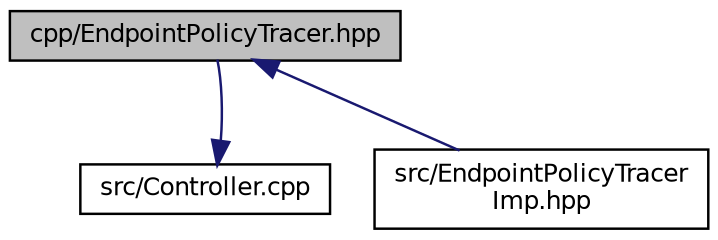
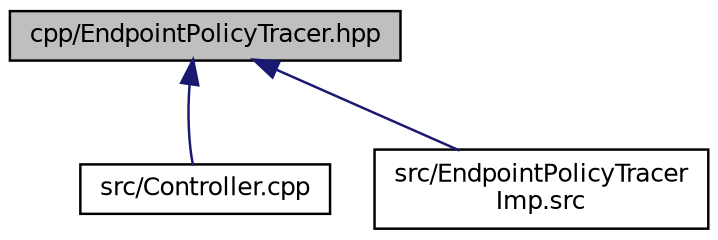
edge "cpp/EndpointPolicyTracer.hpp" -> "src/Controller.cpp": reversed
node "src/EndpointPolicyTracer Imp.hpp": label "src/EndpointPolicyTracer Imp.hpp" -> "src/EndpointPolicyTracer Imp.src"
